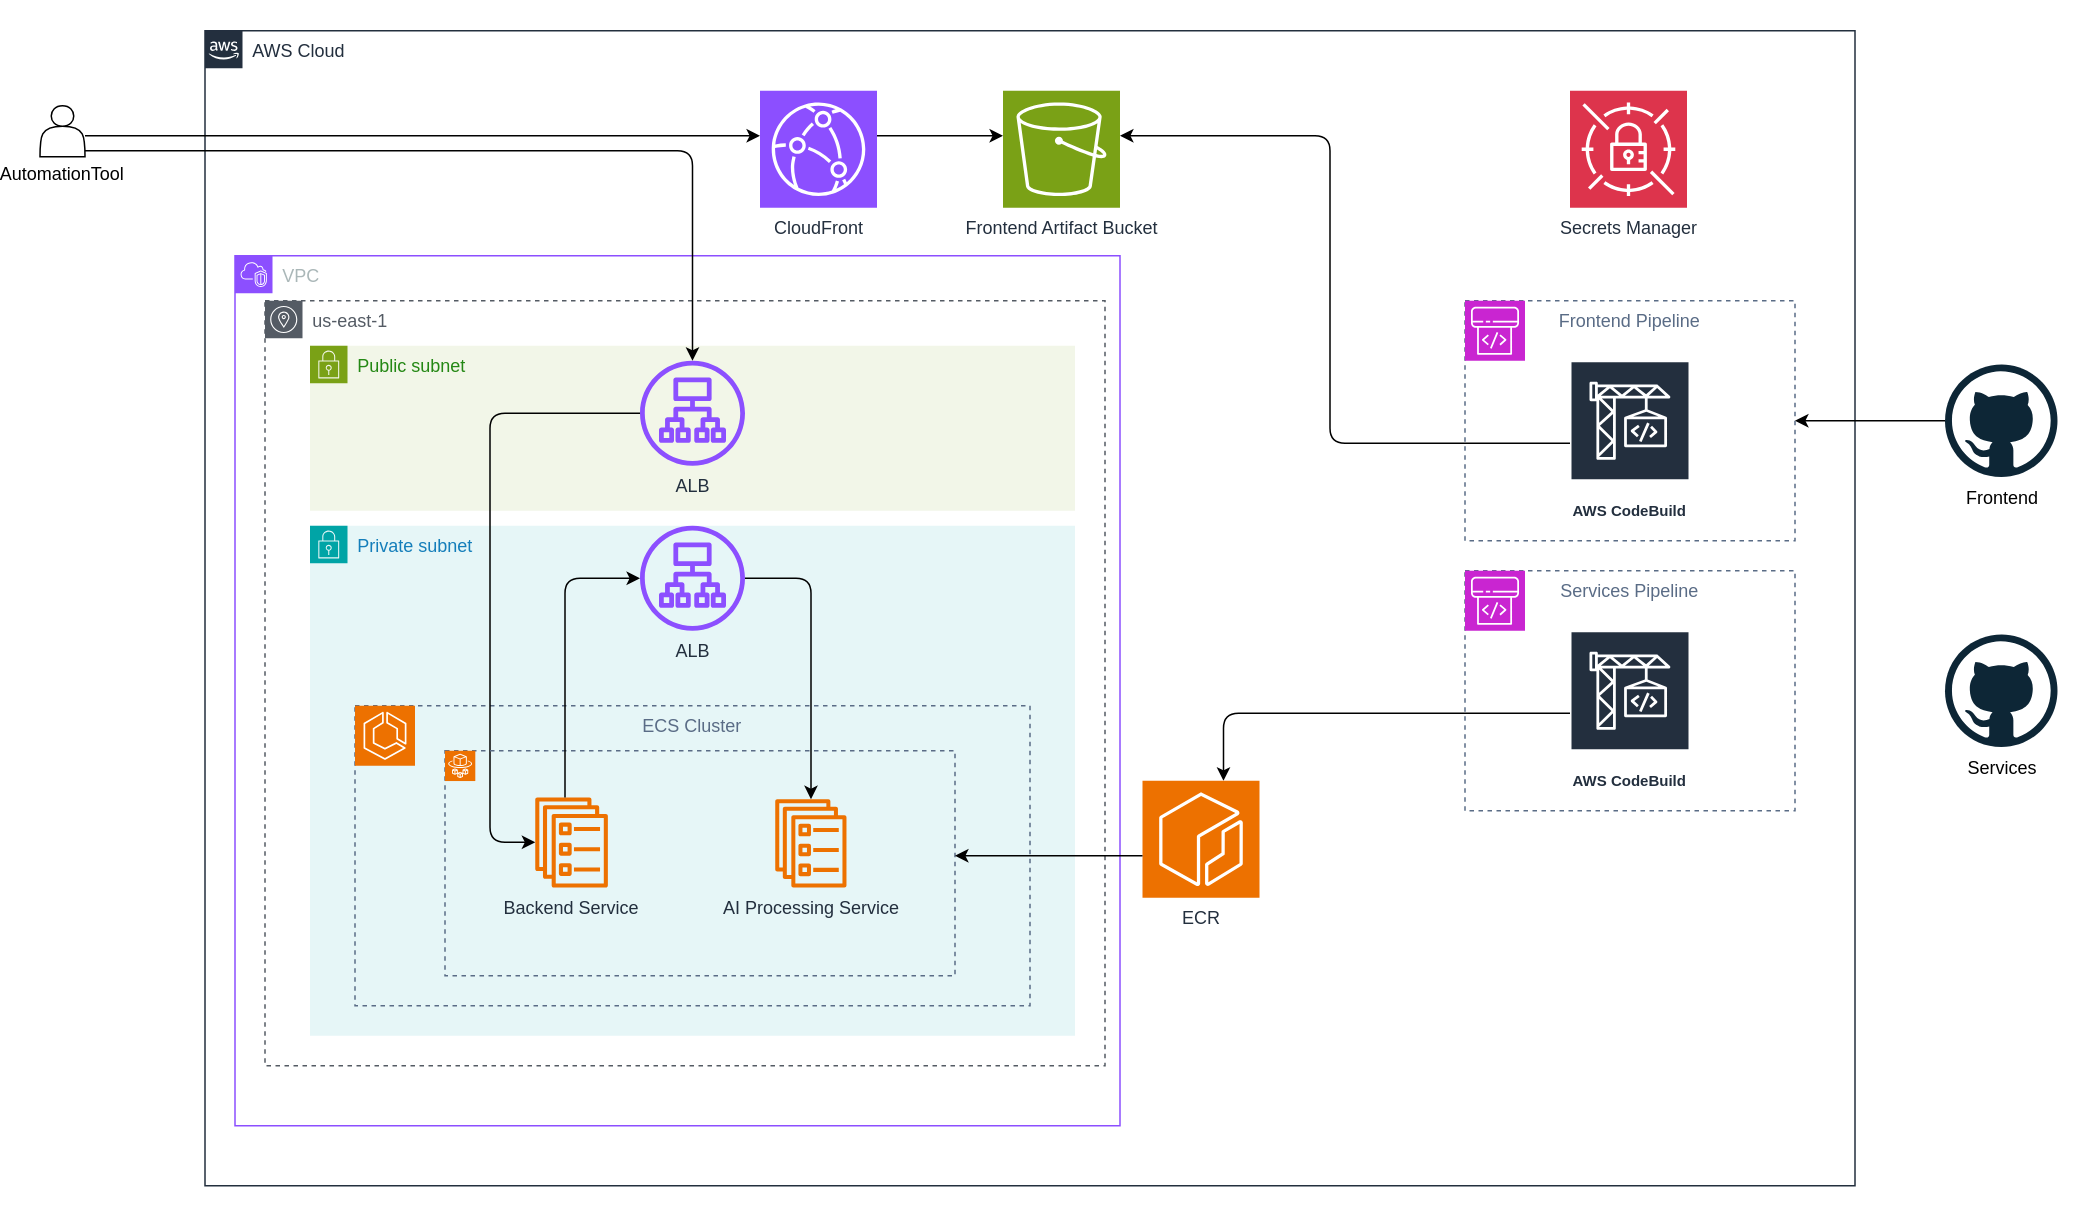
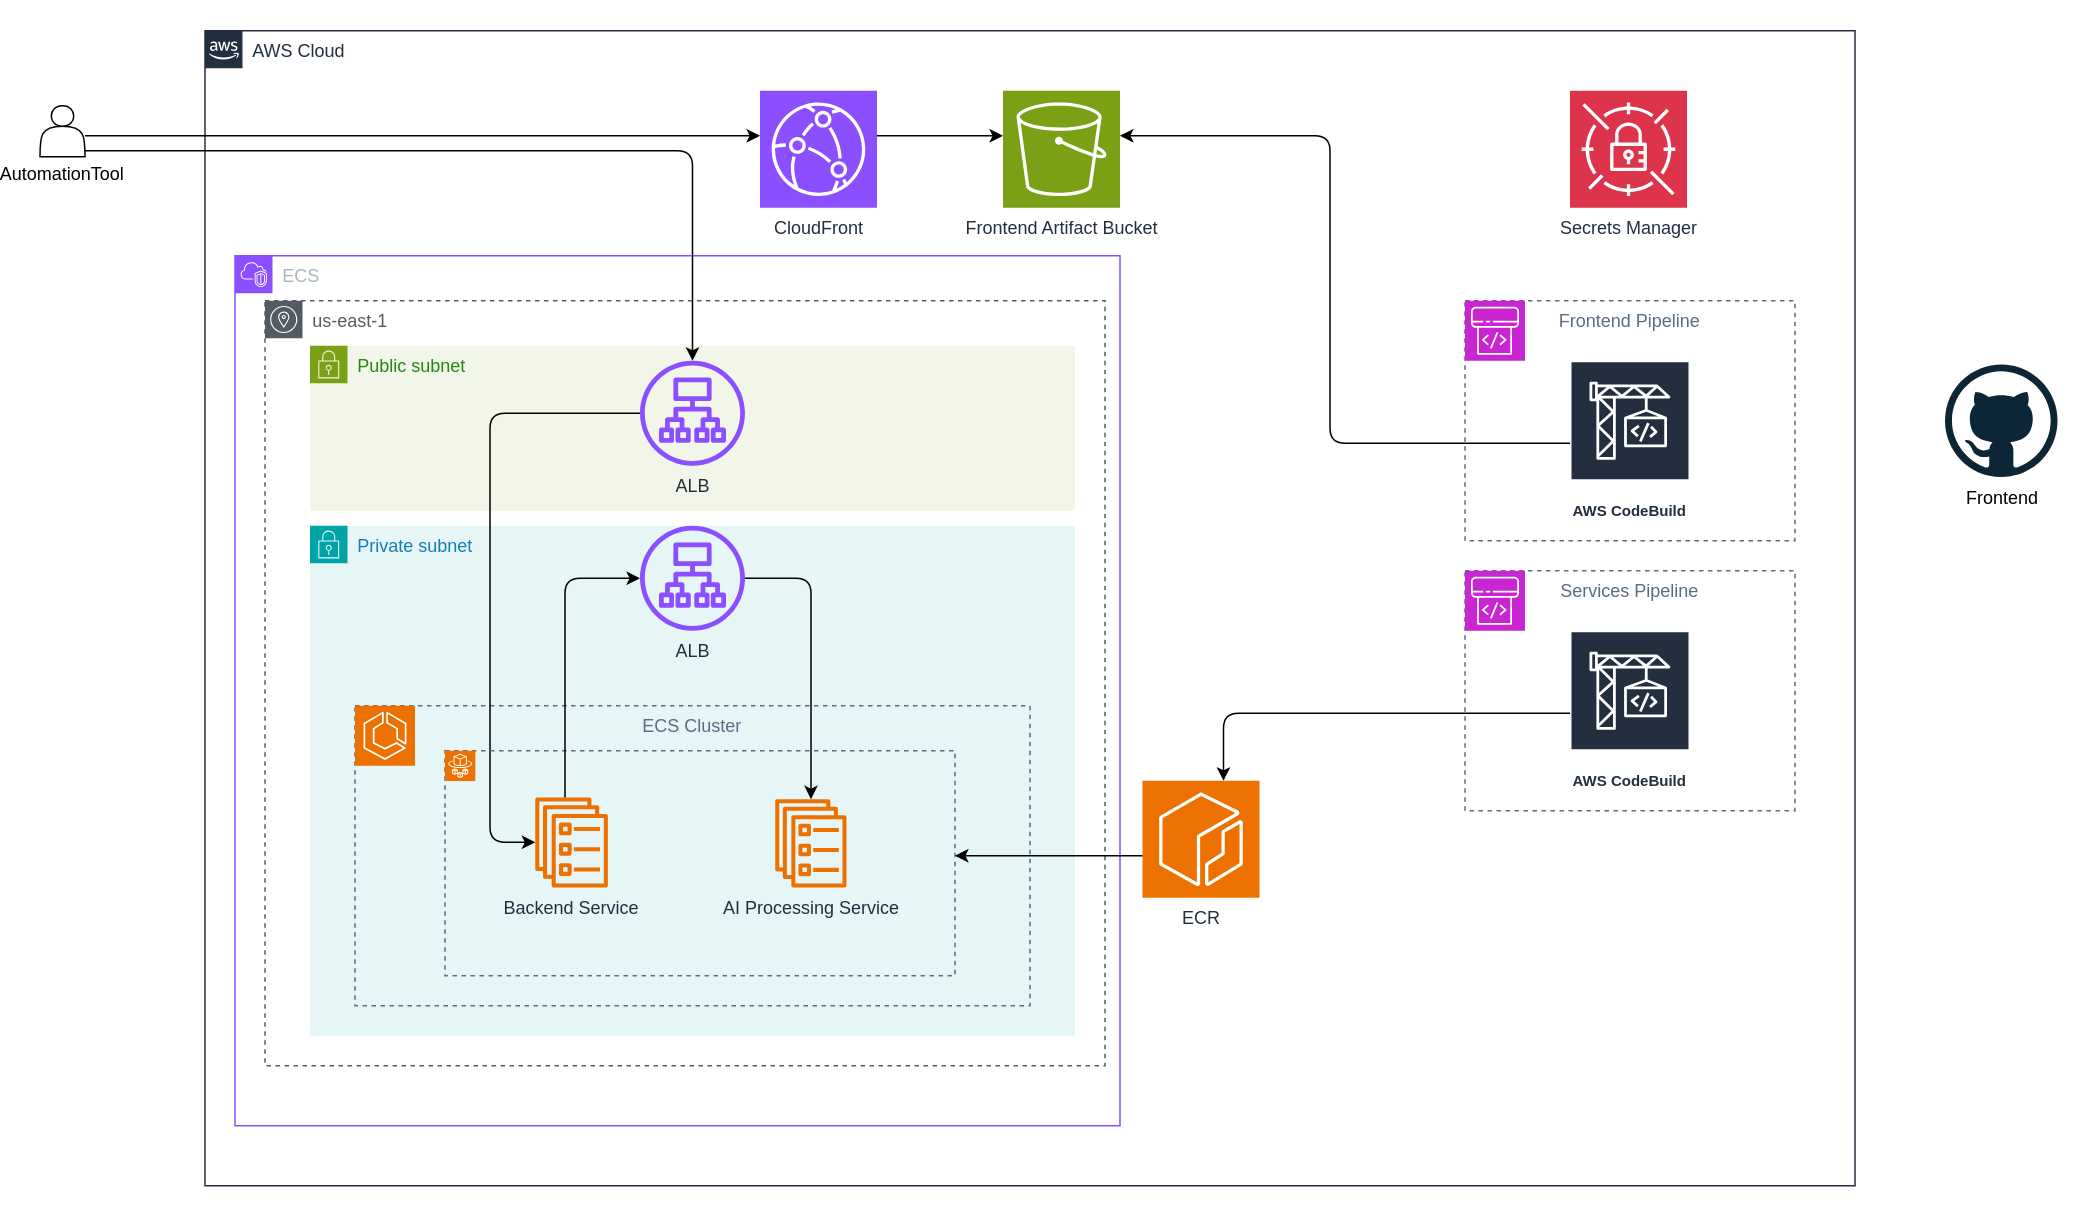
node "VPC": label "VPC" -> "ECS"
edge "Frontend" -> "Frontend Pipeline": removed
node "Services": removed
